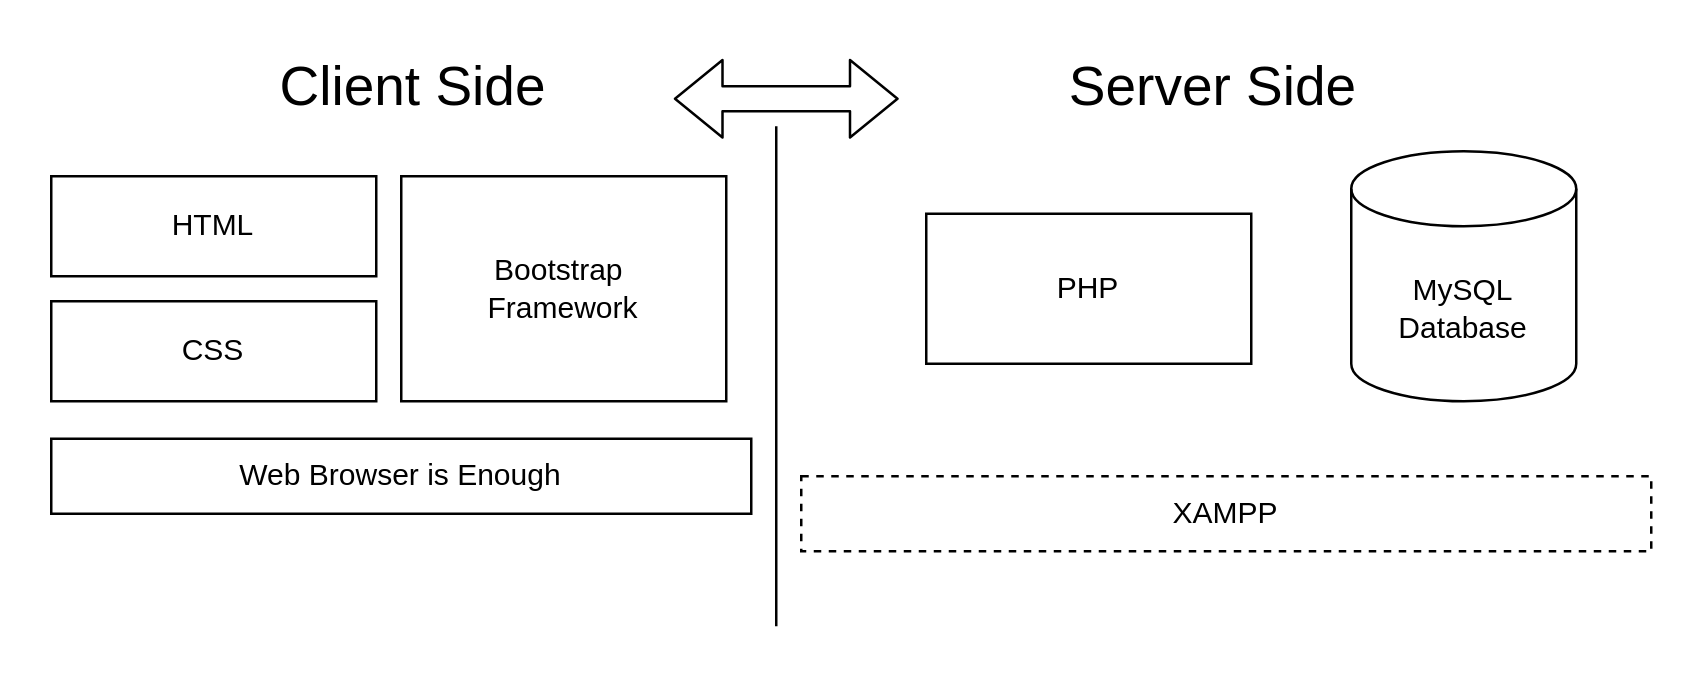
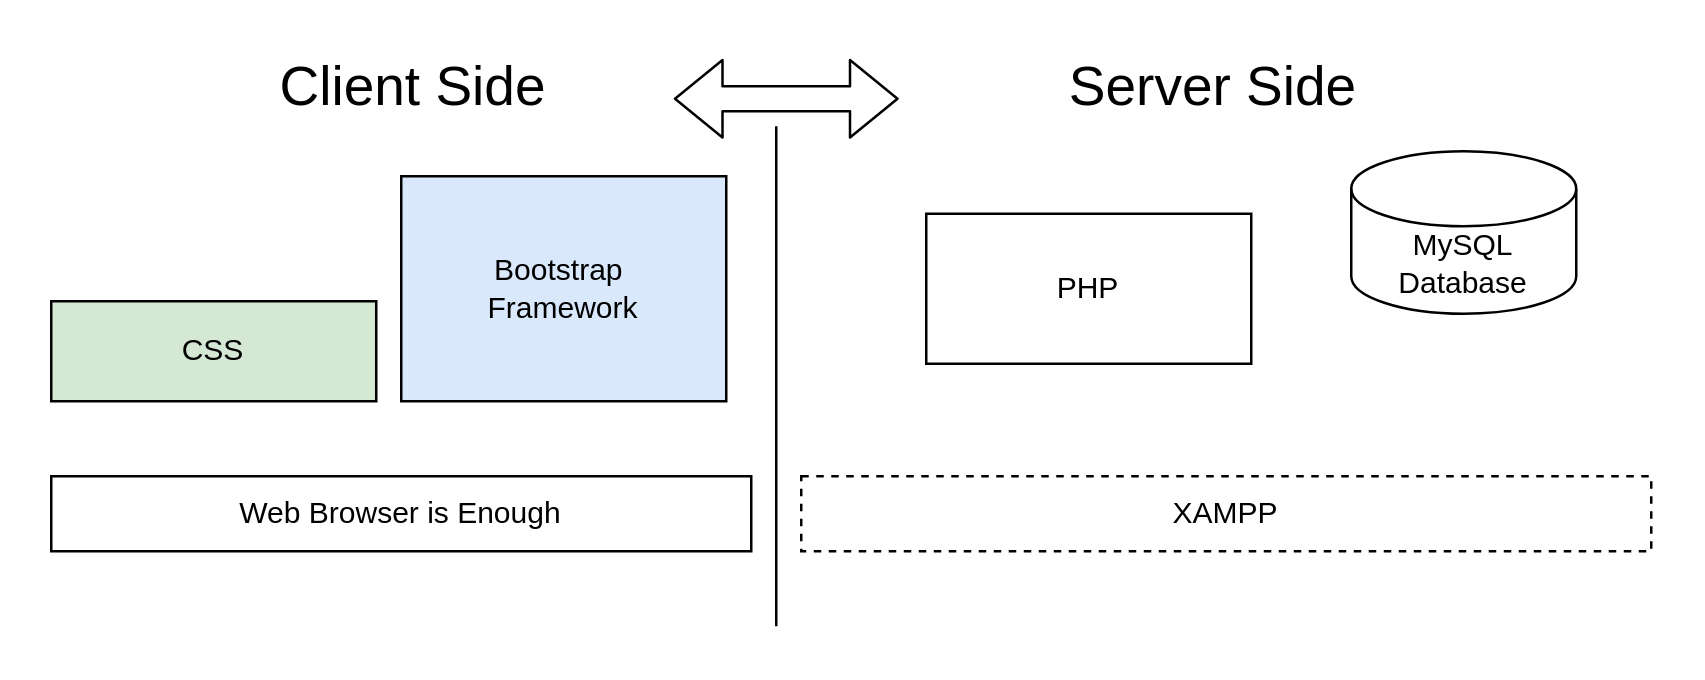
node "HTML": removed
node "MySQL Database": size 225x250 -> 225x163
node "Bootstrap Framework": fillcolor #ffffff -> #dae8fc
node "CSS": fillcolor #ffffff -> #d5e8d4
node "Web Browser is Enough": moved (401, 476) -> (401, 514)
